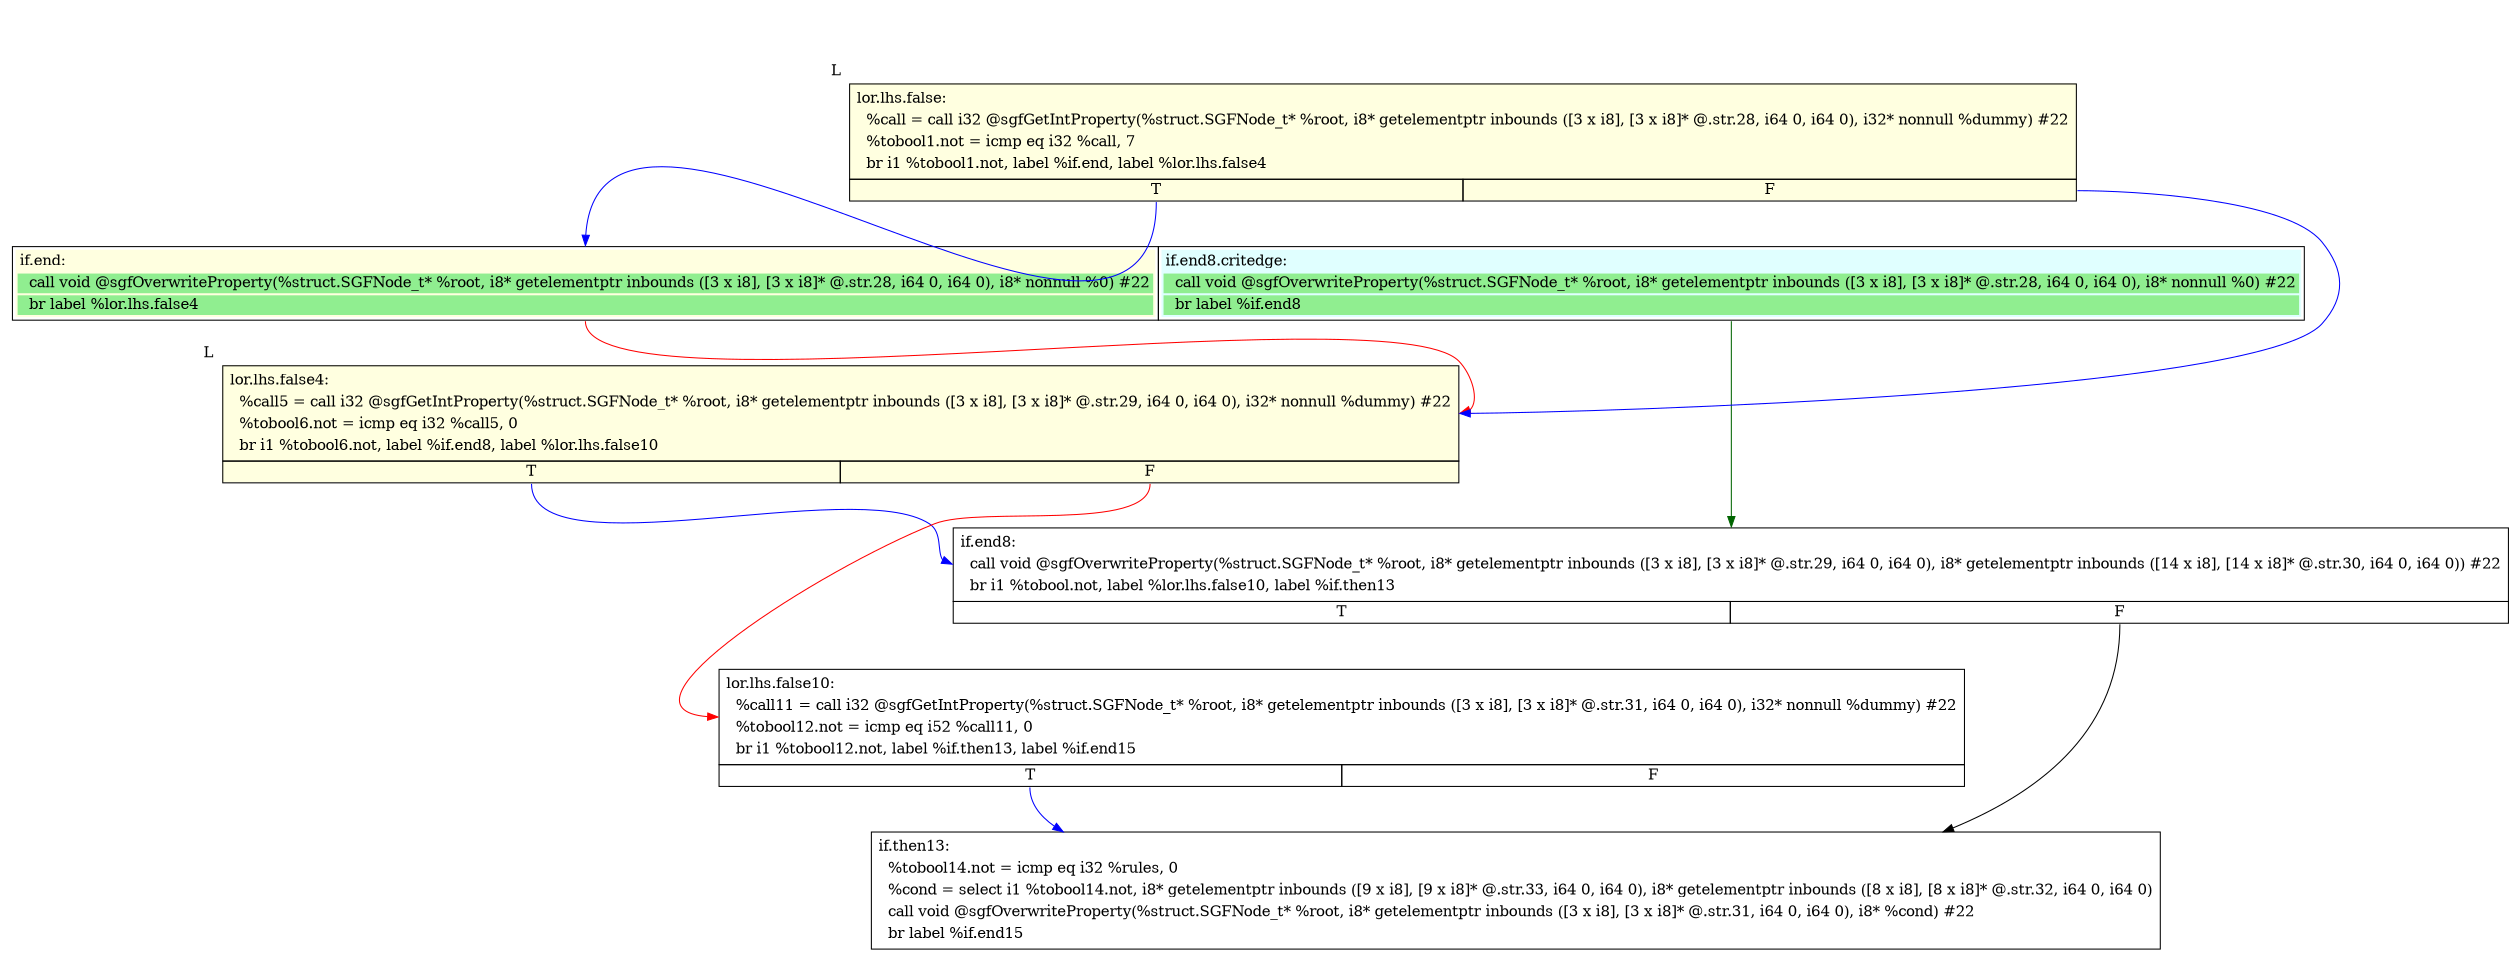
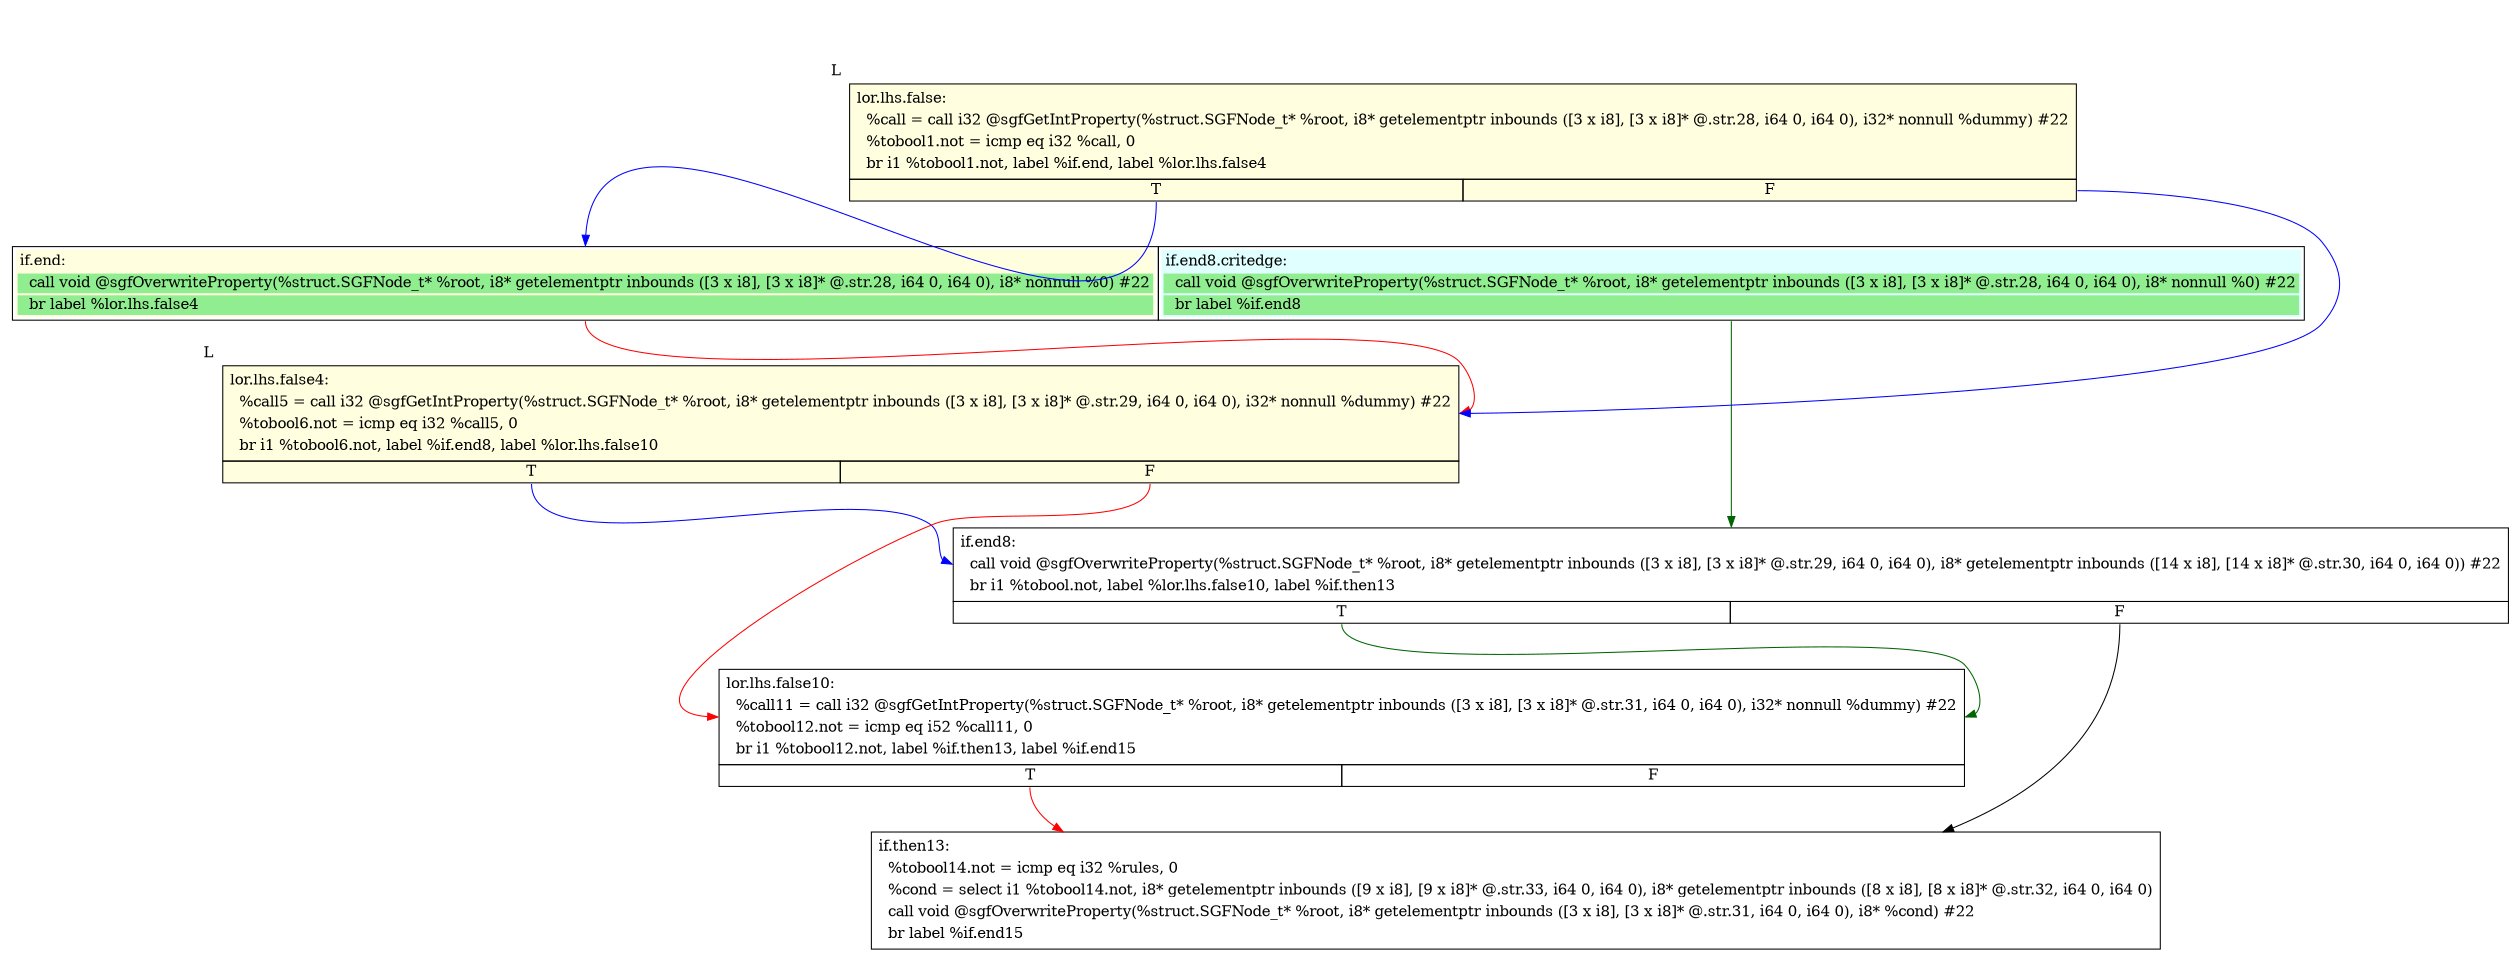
node "lor.lhs.false:": text "%tobool1.not = icmp eq i32 %call, 7" -> "%tobool1.not = icmp eq i32 %call, 0"
edge "if.end8:" -> "lor.lhs.false10:": added
edge "lor.lhs.false10:" -> "if.then13:": color blue -> red
